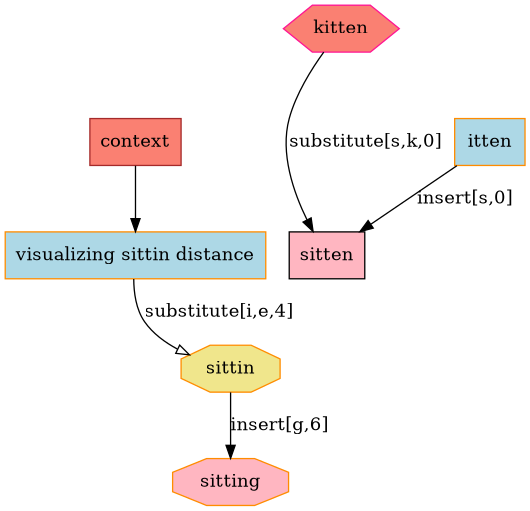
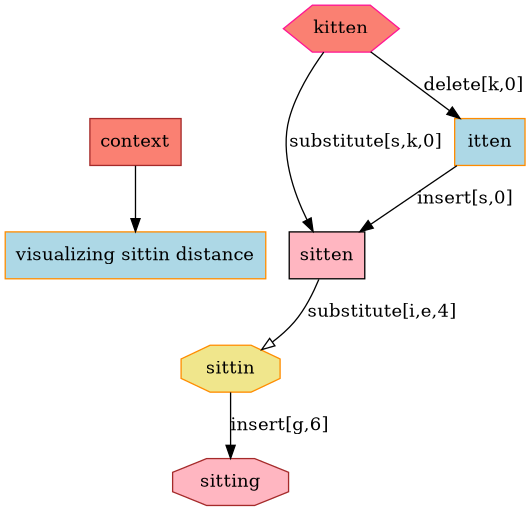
edge "kitten" -> "itten": added, label "delete[k,0]"
edge "visualizing sittin distance" -> "sittin": now "sitten" -> "sittin"
node "sitting": color darkorange -> brown
